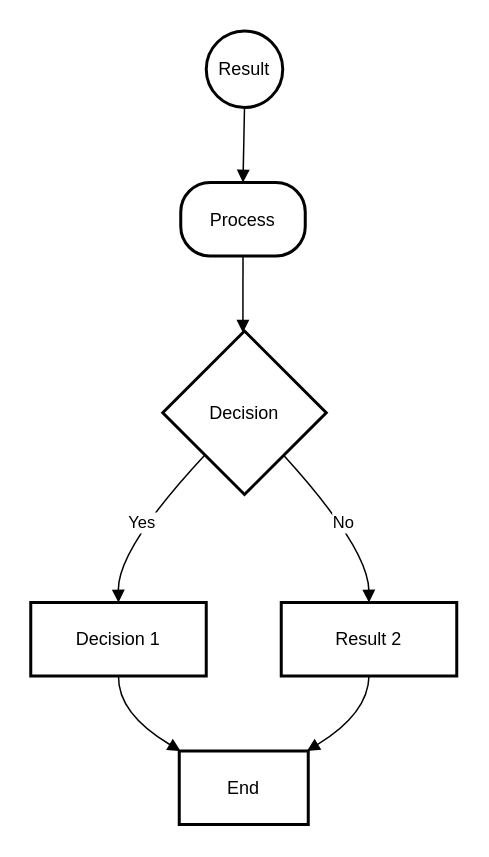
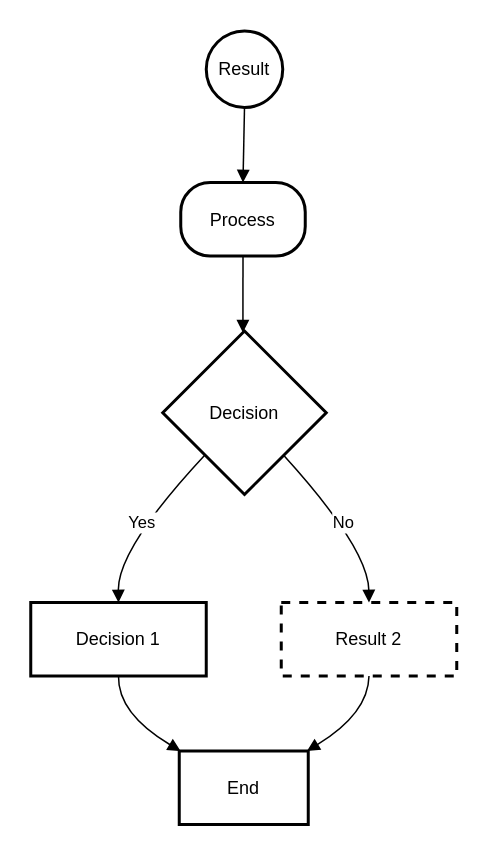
node "Result 2": style solid -> dashed
